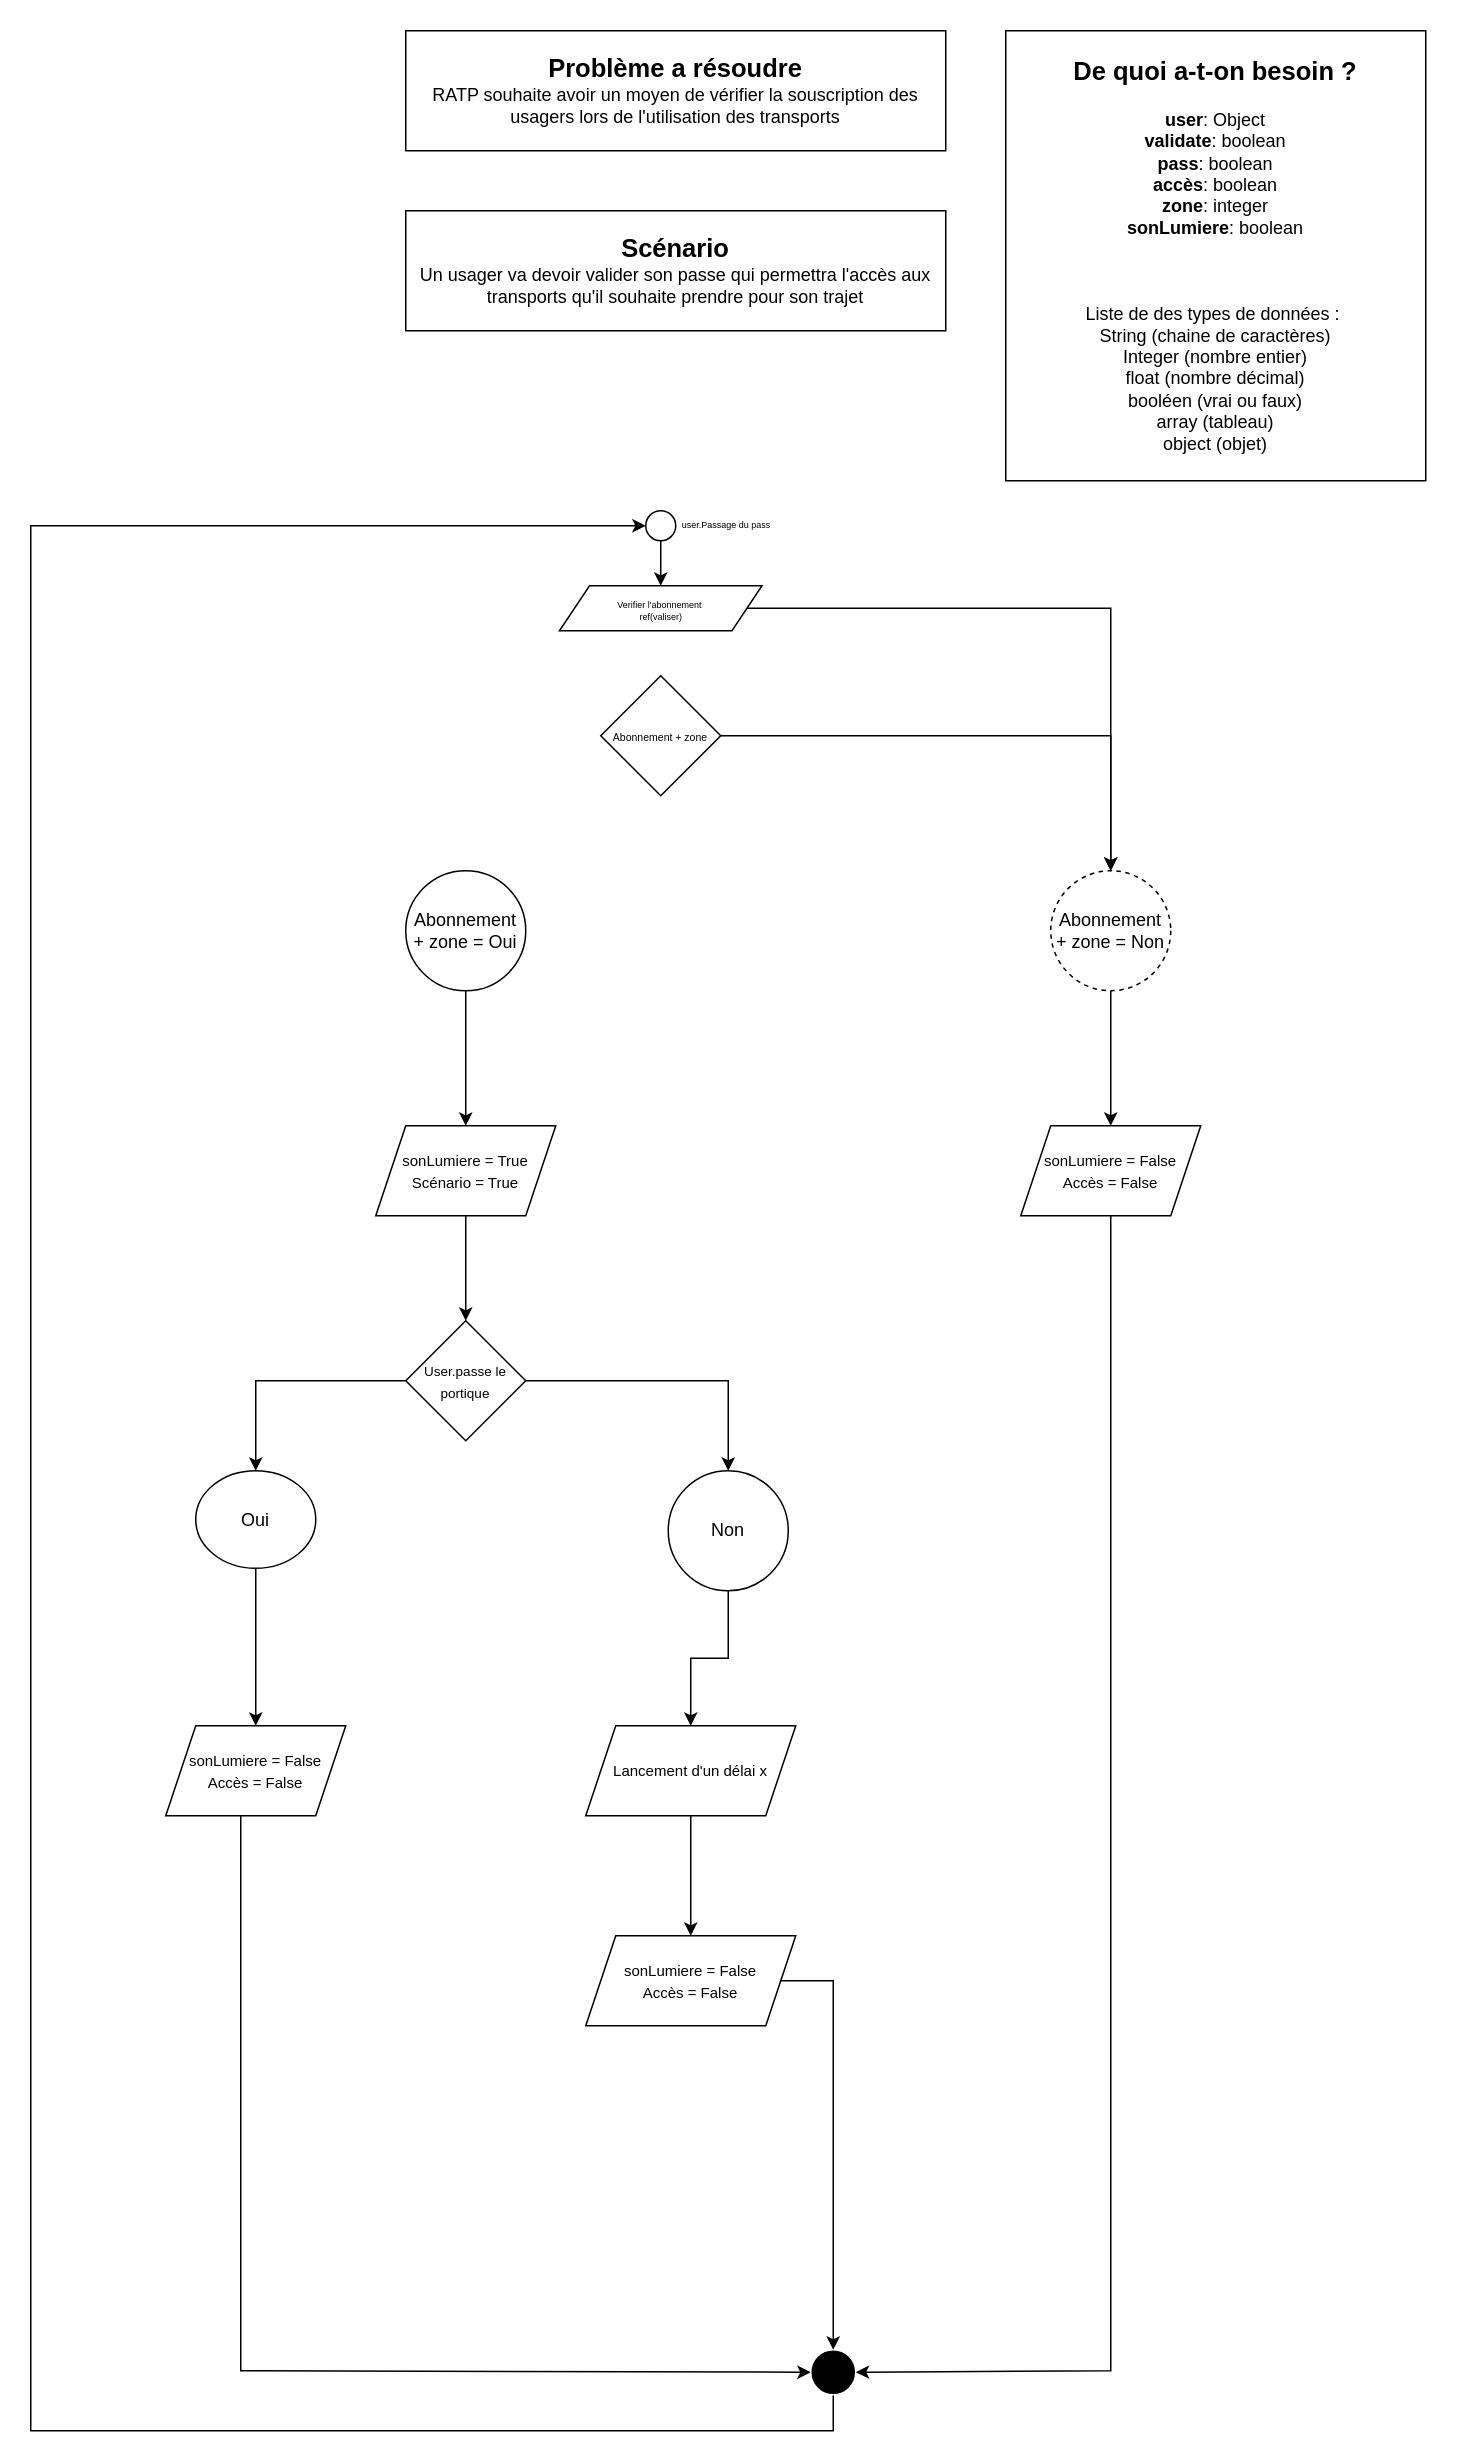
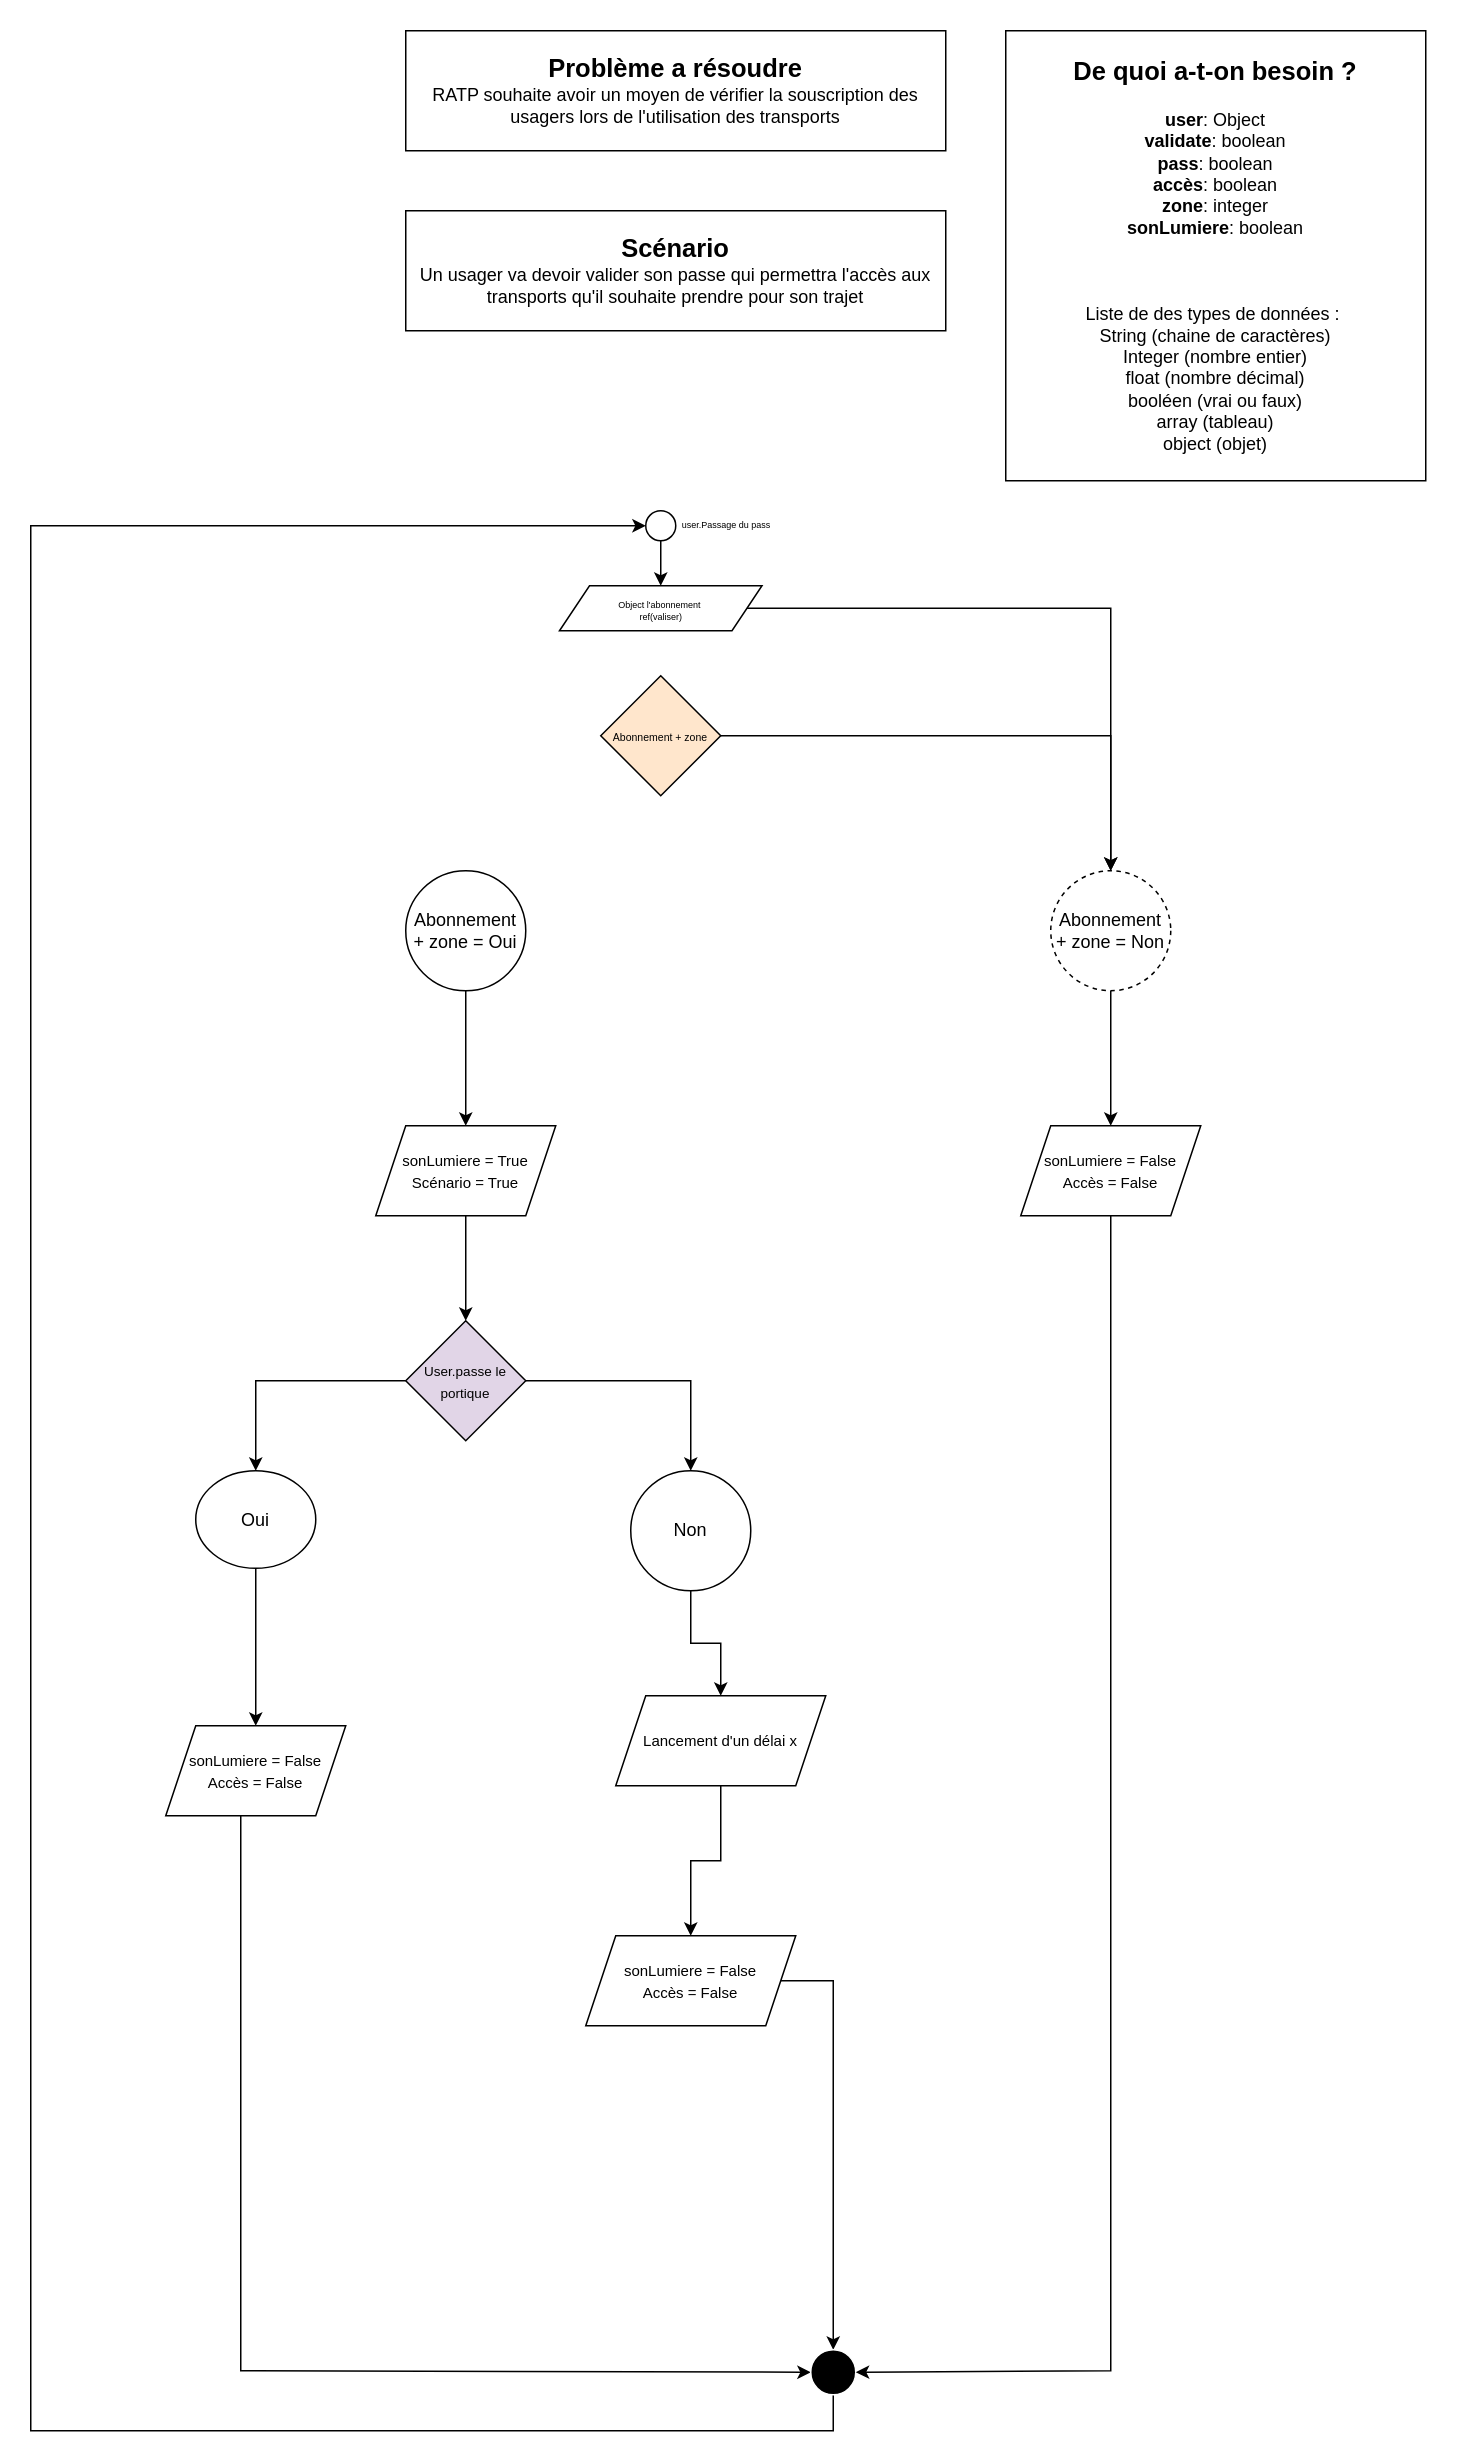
node "Verifier l'abonnement ref(valiser)": label "Verifier l'abonnement ref(valiser)" -> "Object l'abonnement ref(valiser)"
node "Abonnement + zone": fillcolor #ffffff -> #ffe6cc
node "User.passe le portique": fillcolor #ffffff -> #e1d5e7
node "Non": moved (728, 1531) -> (691, 1531)
node "Lancement d'un délai x": moved (691, 1771) -> (721, 1741)
